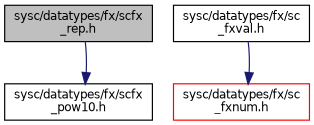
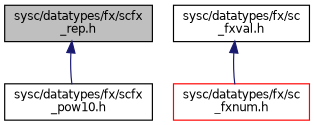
edge "sysc/datatypes/fx/scfx _rep.h" -> "sysc/datatypes/fx/scfx _pow10.h": reversed
edge "sysc/datatypes/fx/sc _fxval.h" -> "sysc/datatypes/fx/sc _fxnum.h": reversed
